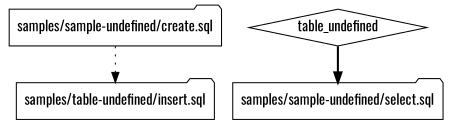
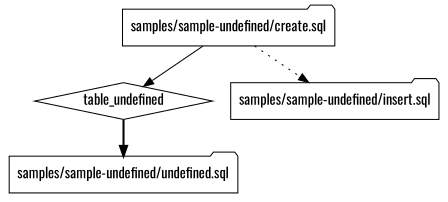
edge "samples/sample-undefined/create.sql" -> "table_undefined": added
node "samples/table-undefined/insert.sql": label "samples/table-undefined/insert.sql" -> "samples/sample-undefined/insert.sql"
node "samples/sample-undefined/select.sql": label "samples/sample-undefined/select.sql" -> "samples/sample-undefined/undefined.sql"
